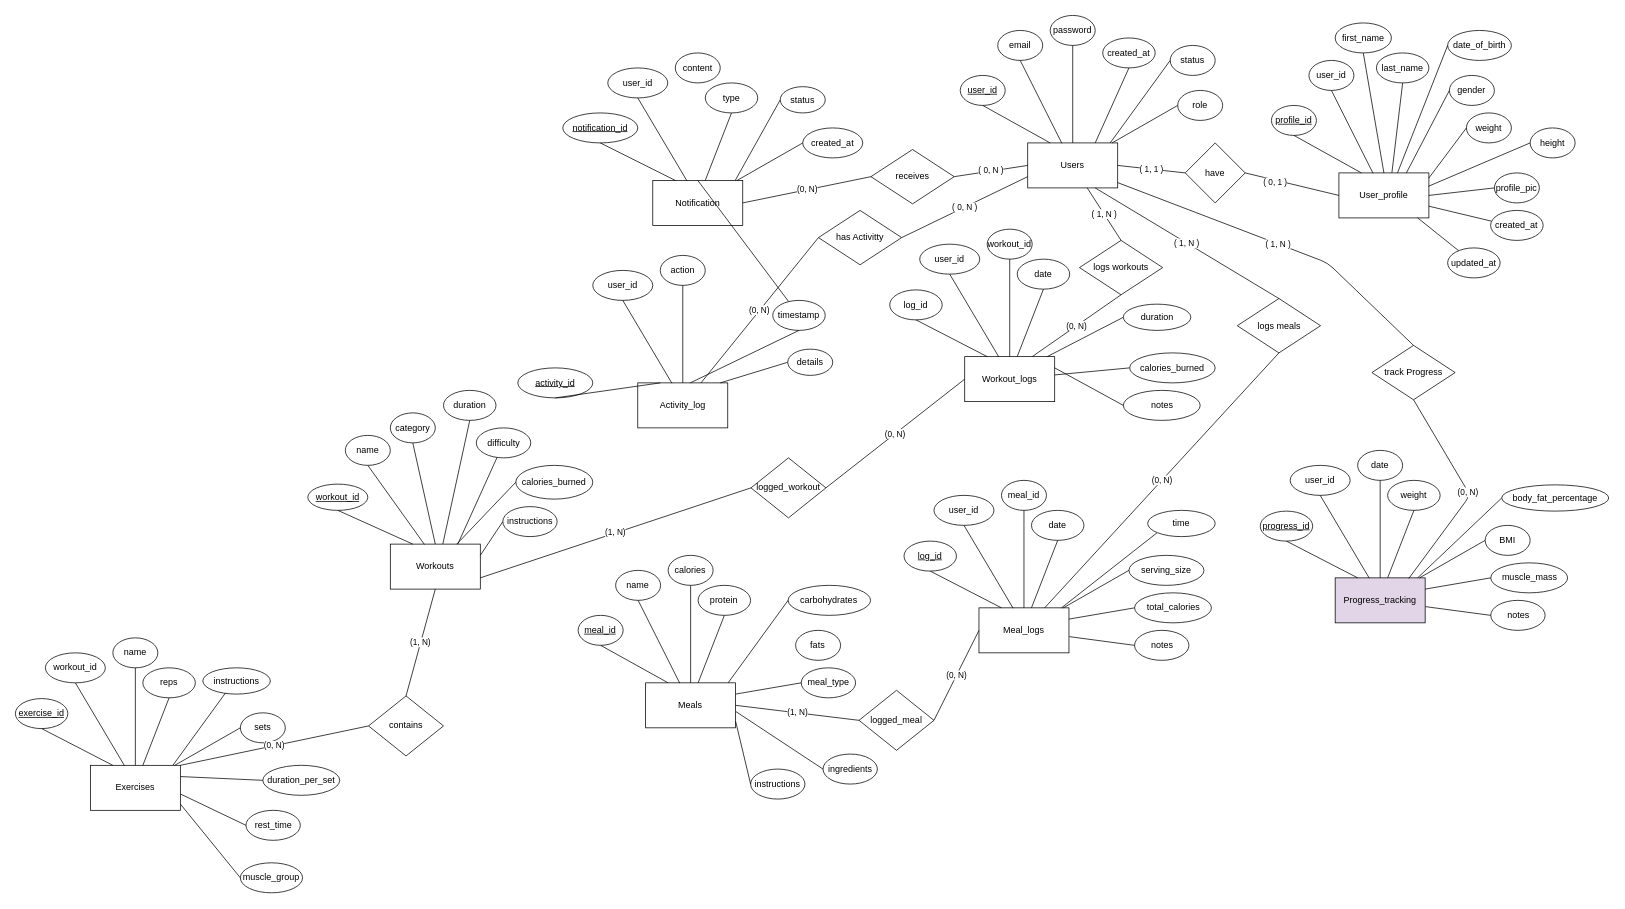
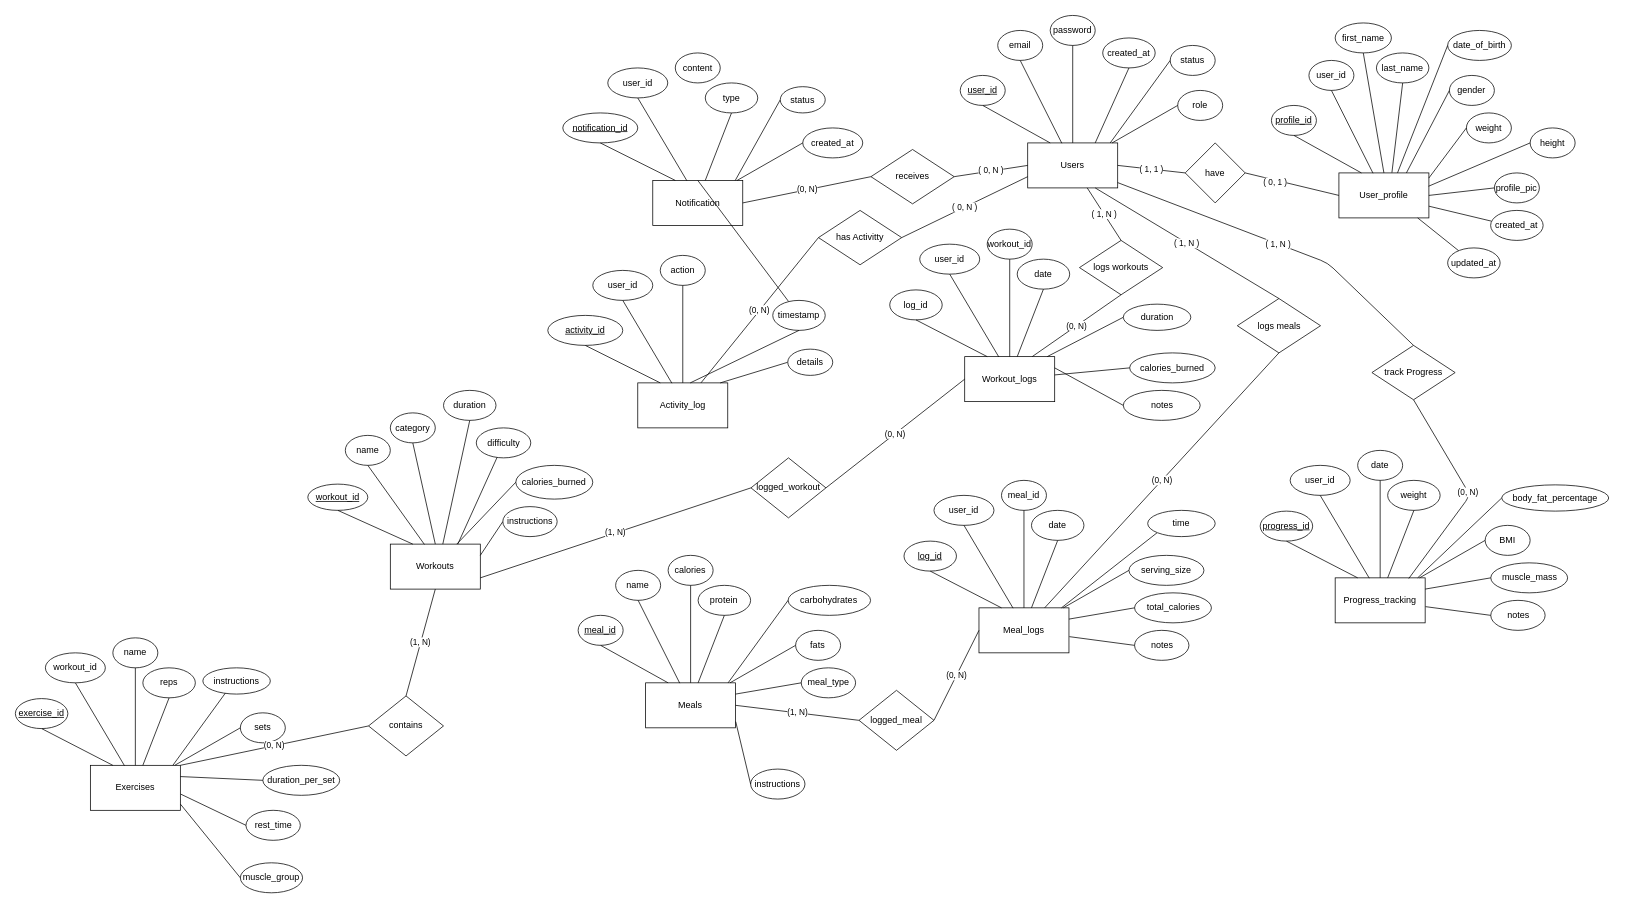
node "activity_id": moved (555, 383) -> (585, 330)
node "Progress_tracking": fillcolor #e1d5e7 -> #ffffff
edge "fats" -- "Meals": added
edge "Meals" -- "ingredients": removed
node "ingredients": removed
